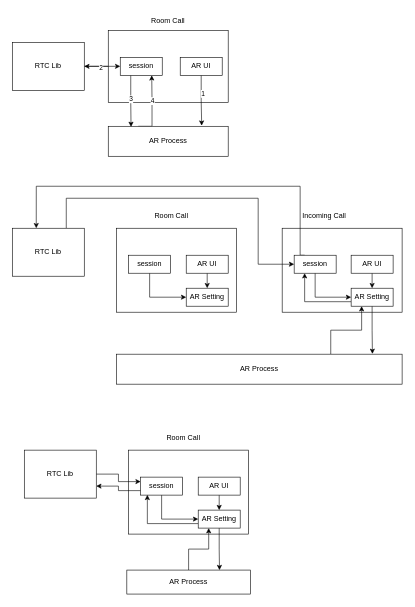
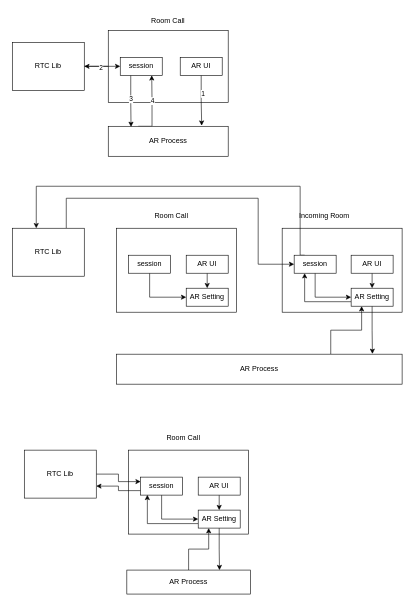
node "Incoming Call": label "Incoming Call" -> "Incoming Room"
